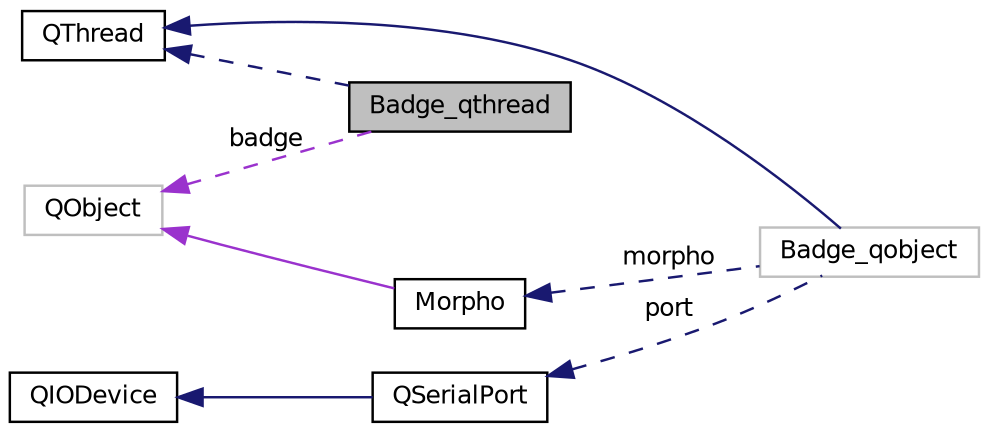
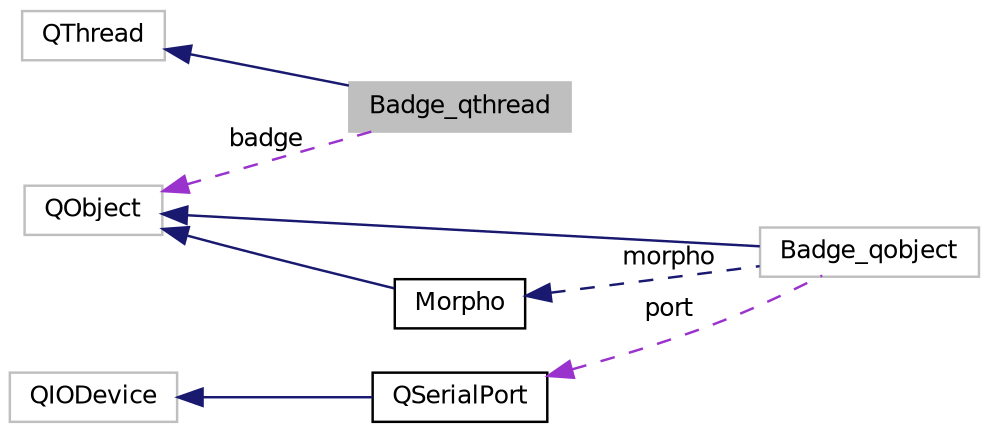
node "QThread": color black -> grey75
edge "Badge_qobject" -> "QThread": now "Badge_qobject" -> "QObject"
edge "Badge_qthread" -> "QThread": style dashed -> solid
node "Badge_qthread": color black -> grey75
edge "Morpho" -> "QObject": color darkorchid3 -> midnightblue
edge "Badge_qobject" -> "QSerialPort": color midnightblue -> darkorchid3
node "QIODevice": color black -> grey75
